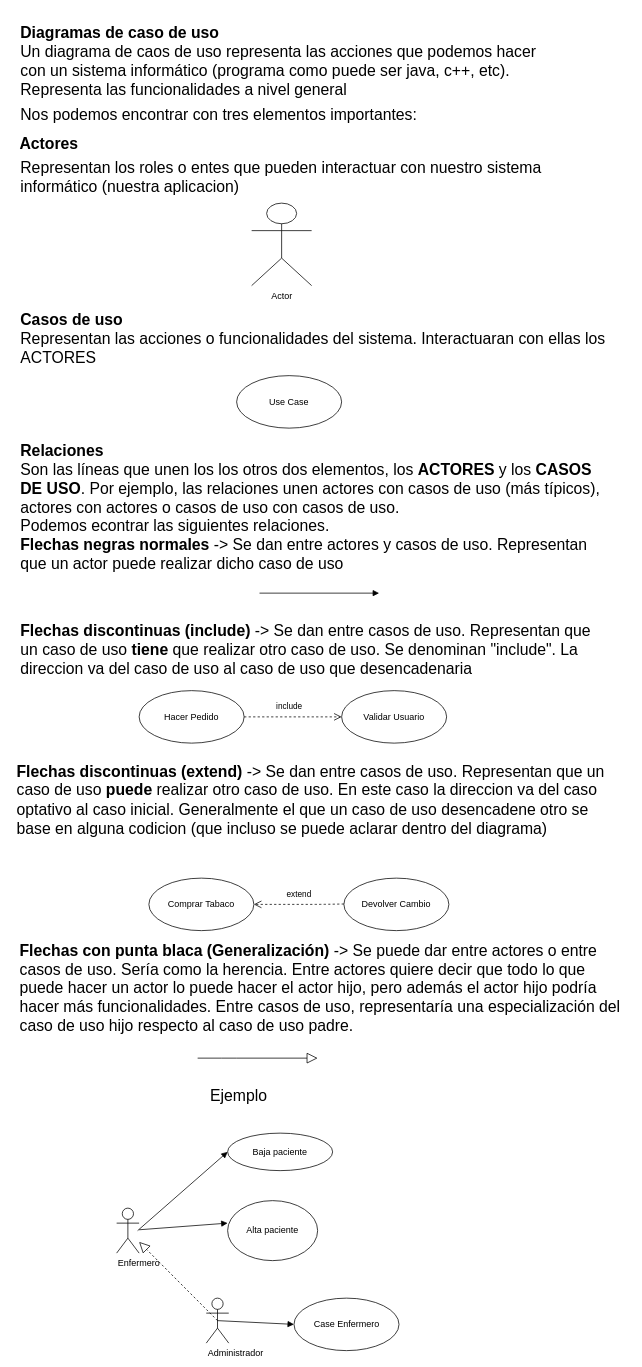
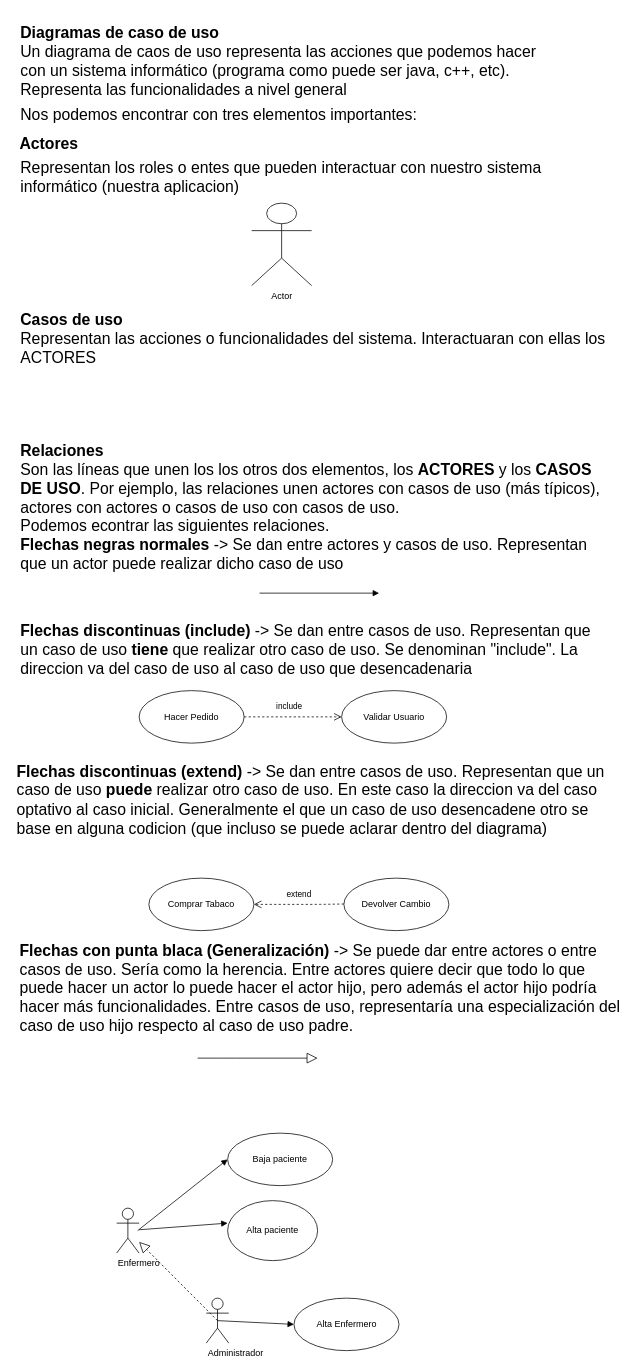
node "Use Case": removed
node "Ejemplo": removed
node "Baja paciente": size 105x38 -> 105x53
node "Case Enfermero": label "Case Enfermero" -> "Alta Enfermero"
